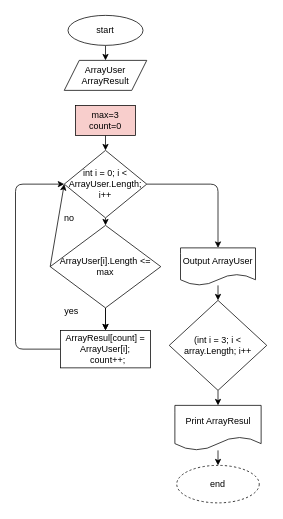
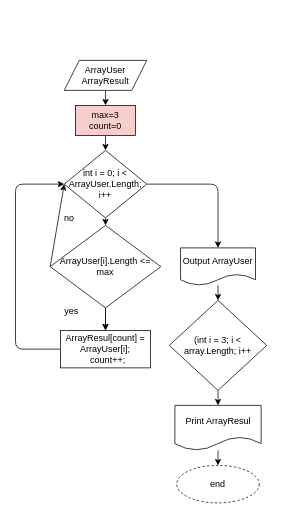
node "start": removed
edge "start" -> "ArrayUser ArrayResult": removed
edge "ArrayUser ArrayResult" -> "max=3 count=0": added
